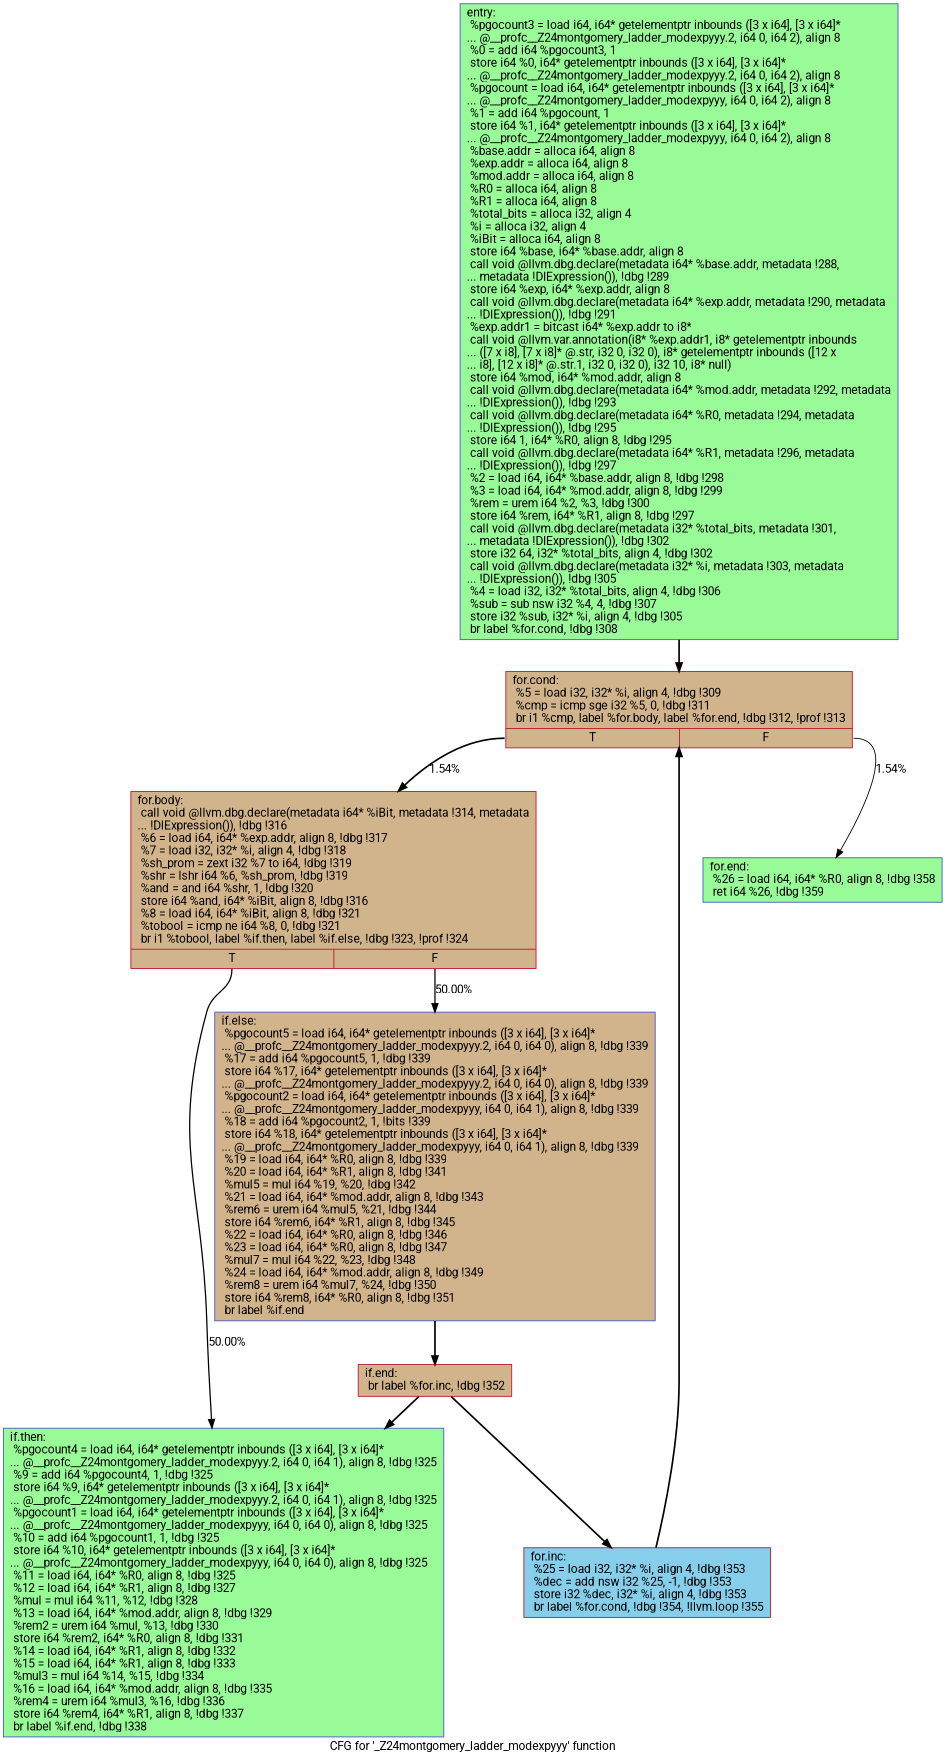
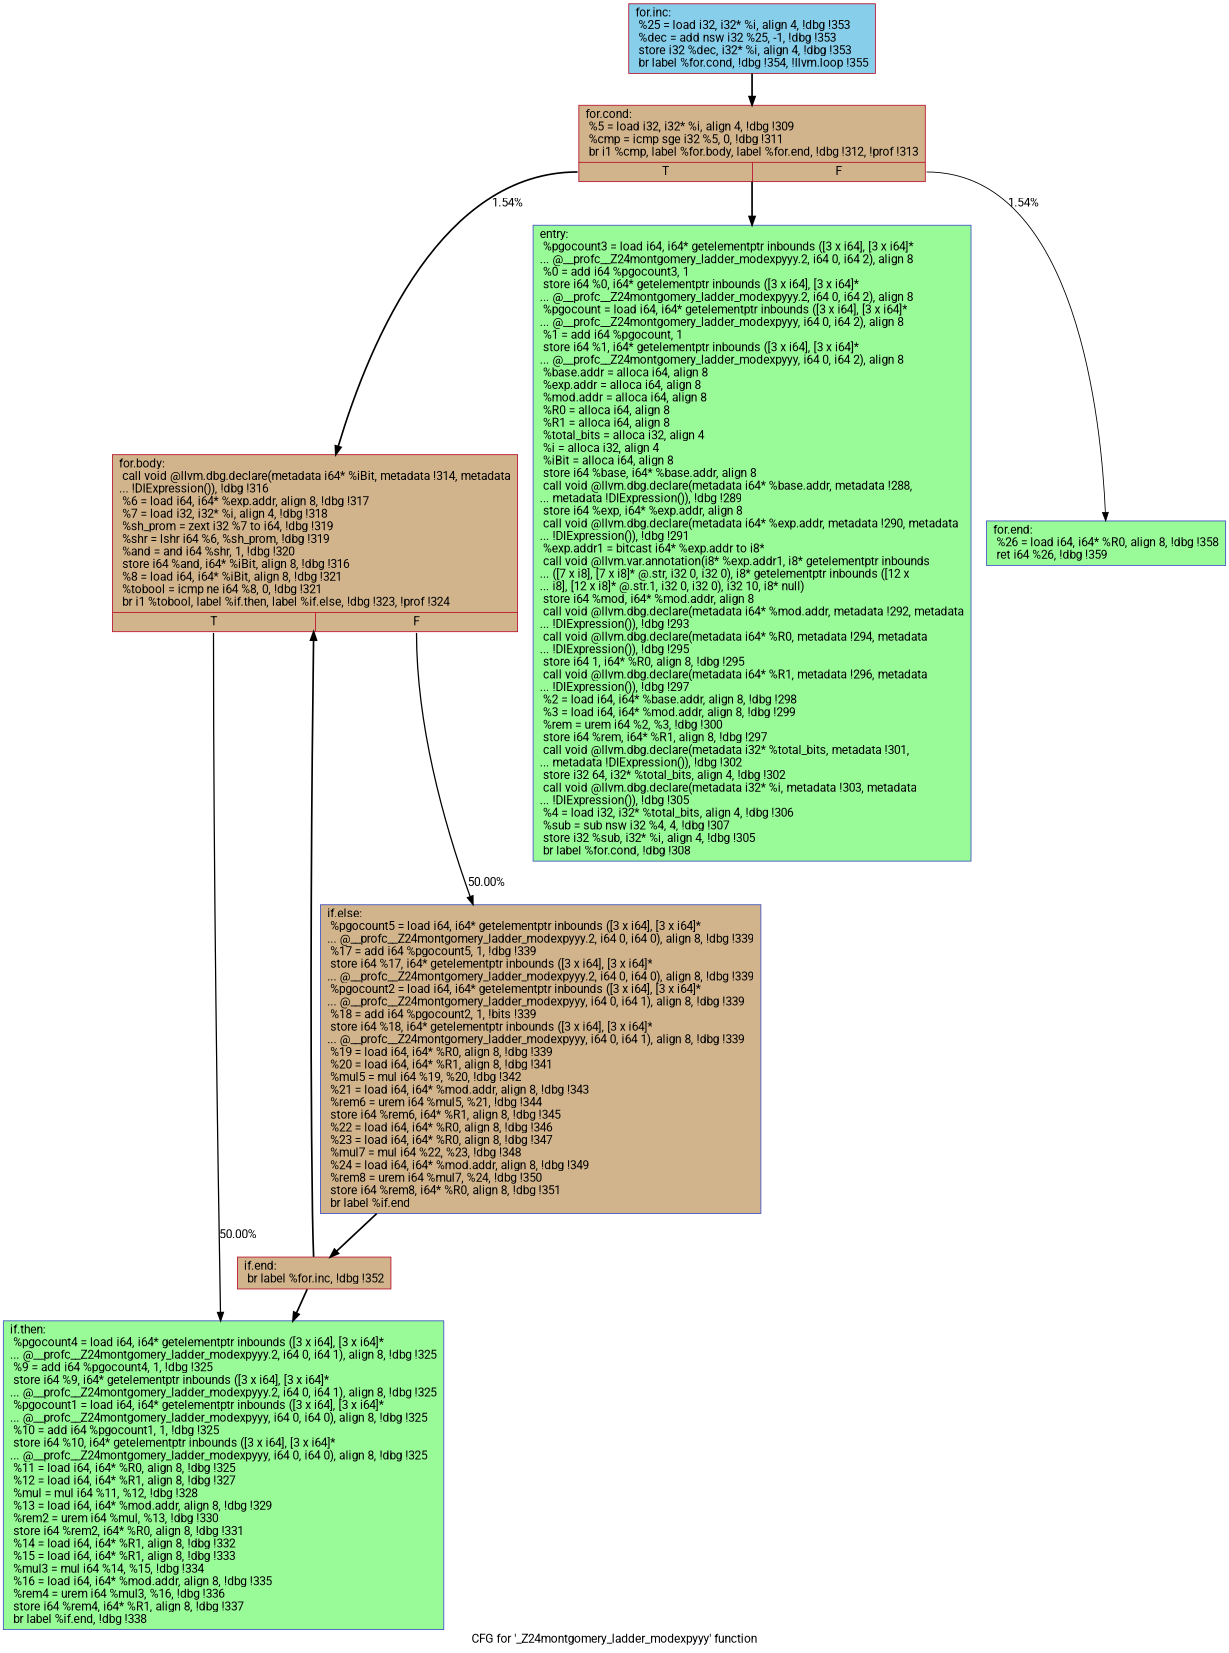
edge "entry:" -> "for.cond:": reversed
edge "if.end:" -> "for.inc:": now "if.end:" -> "for.body:"
